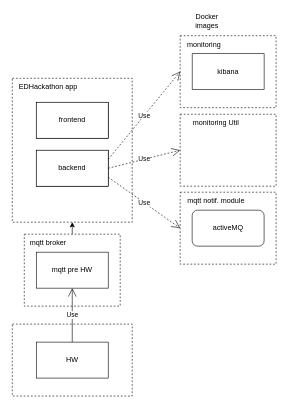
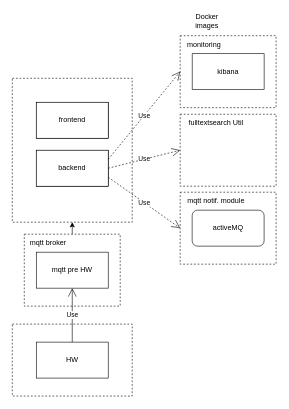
node "EDHackathon app": removed
node "monitoring Util": label "monitoring Util" -> "fulltextsearch Util"
